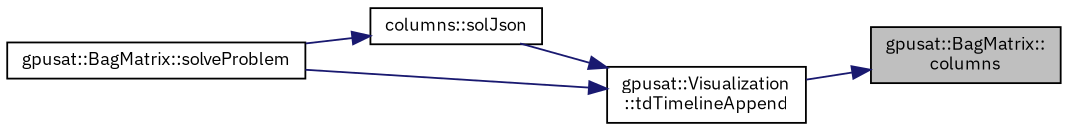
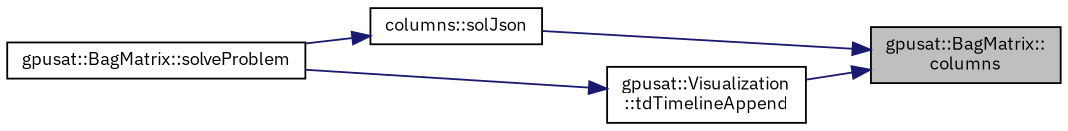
edge "columns::solJson" -> "gpusat::Visualization ::tdTimelineAppend": now "columns::solJson" -> "gpusat::BagMatrix:: columns"
